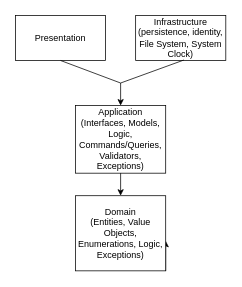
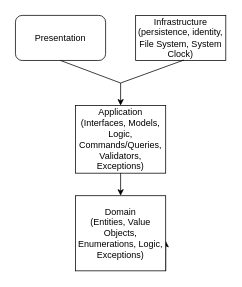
node "Presentation": shape rectangle -> rounded rectangle
